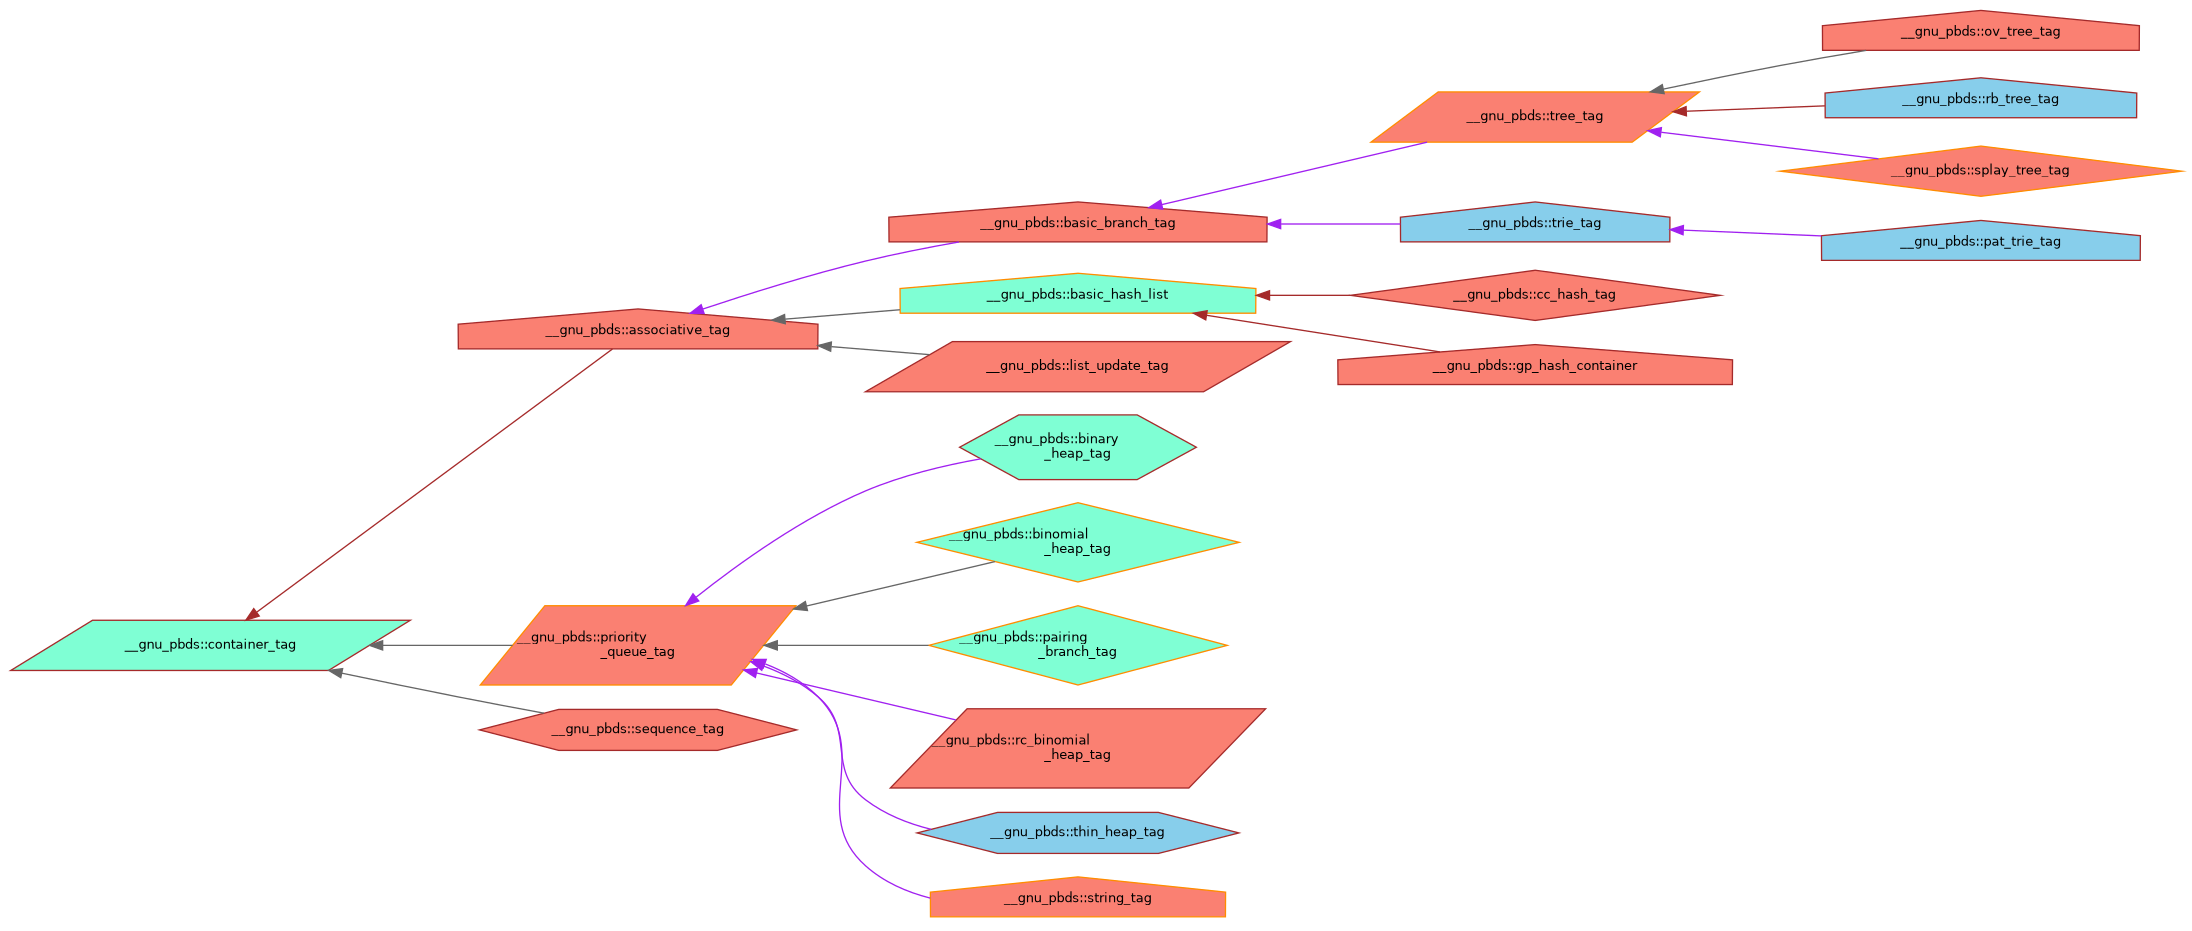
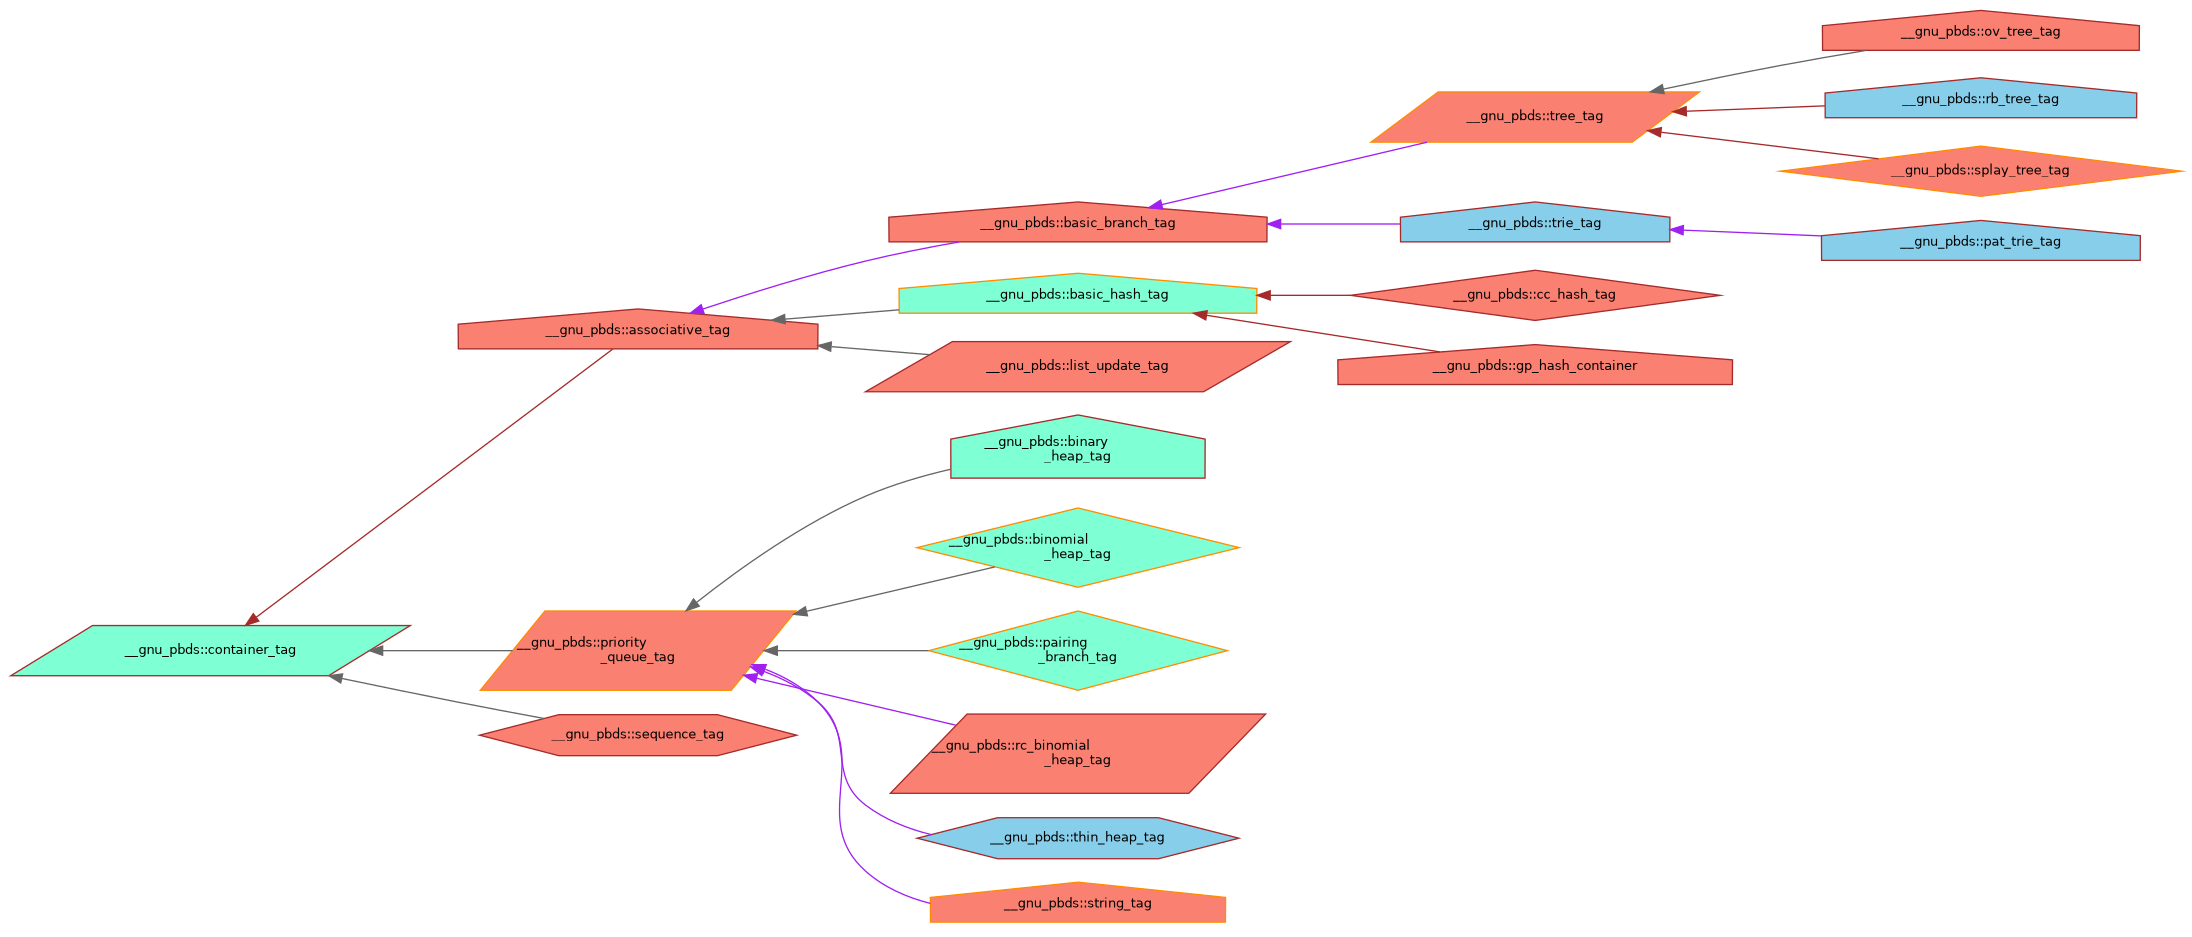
edge "__gnu_pbds::splay_tree_tag" -> "__gnu_pbds::tree_tag": color purple -> brown
node "__gnu_pbds::basic_hash_list": label "__gnu_pbds::basic_hash_list" -> "__gnu_pbds::basic_hash_tag"
node "__gnu_pbds::binary _heap_tag": shape hexagon -> house
edge "__gnu_pbds::binary _heap_tag" -> "__gnu_pbds::priority _queue_tag": color purple -> gray40
